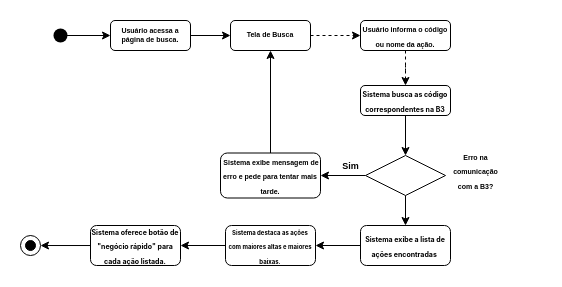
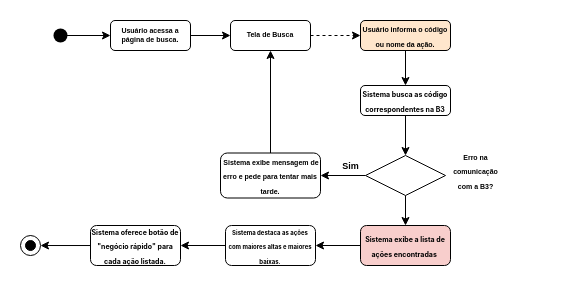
node "Usuário informa o código ou nome da ação.": fillcolor #ffffff -> #ffe6cc
edge "Usuário informa o código ou nome da ação." -> "Sistema busca as código correspondentes na B3": style dashed -> solid
node "Sistema exibe a lista de ações encontradas": fillcolor #ffffff -> #f8cecc
